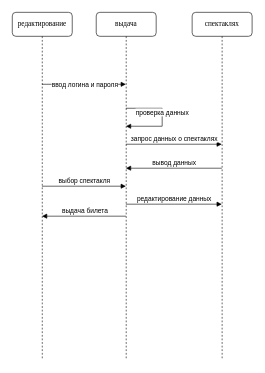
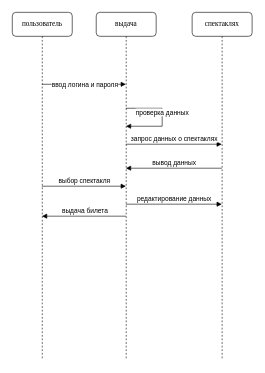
node "редактирование": label "редактирование" -> "пользователь"
